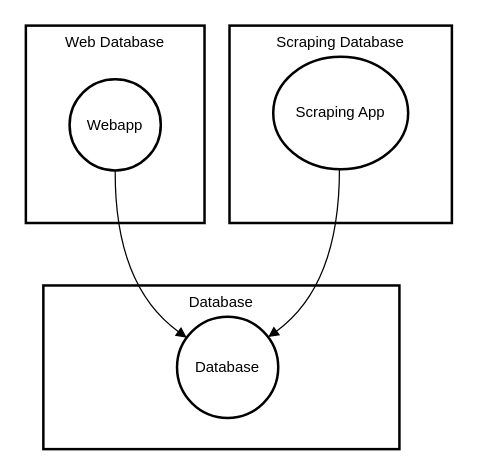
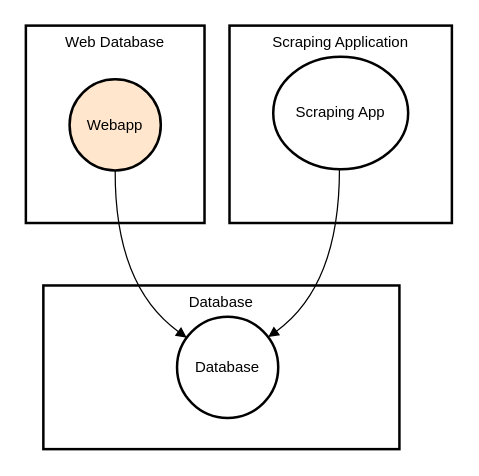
node "Scraping Database": label "Scraping Database" -> "Scraping Application"
node "Webapp": fillcolor #ffffff -> #ffe6cc
